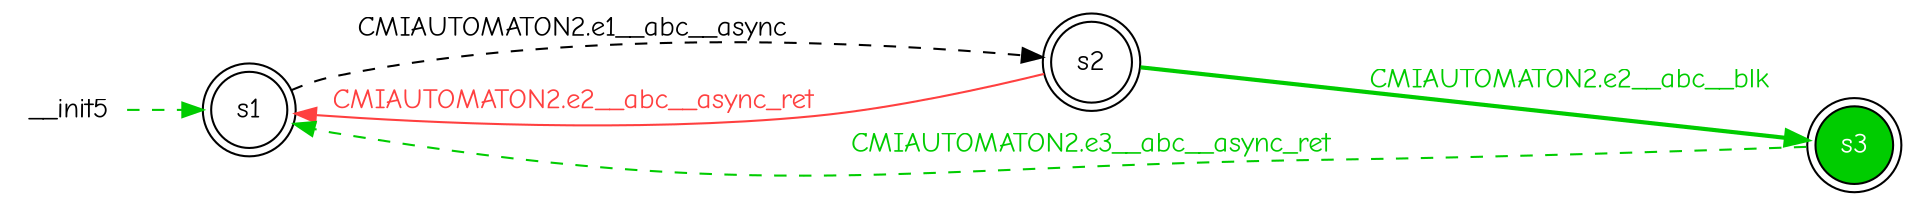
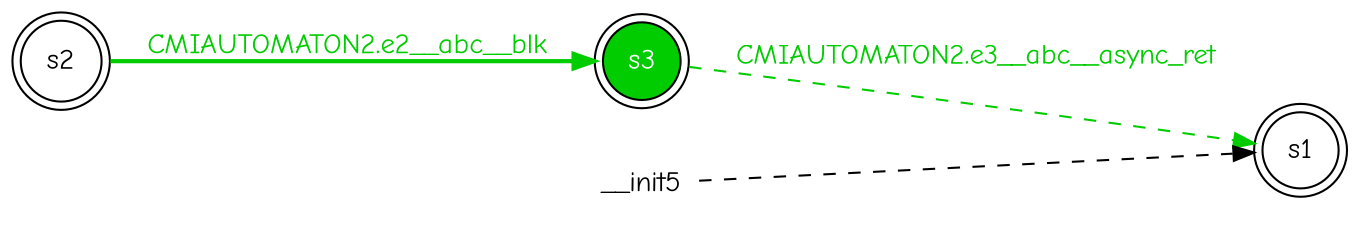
edge "s1" -> "s2": removed, label "CMIAUTOMATON2.e1__abc__async"
edge "__init5" -> "s1": color #00cc00 -> black
edge "s2" -> "s1": removed, label "CMIAUTOMATON2.e2__abc__async_ret"
